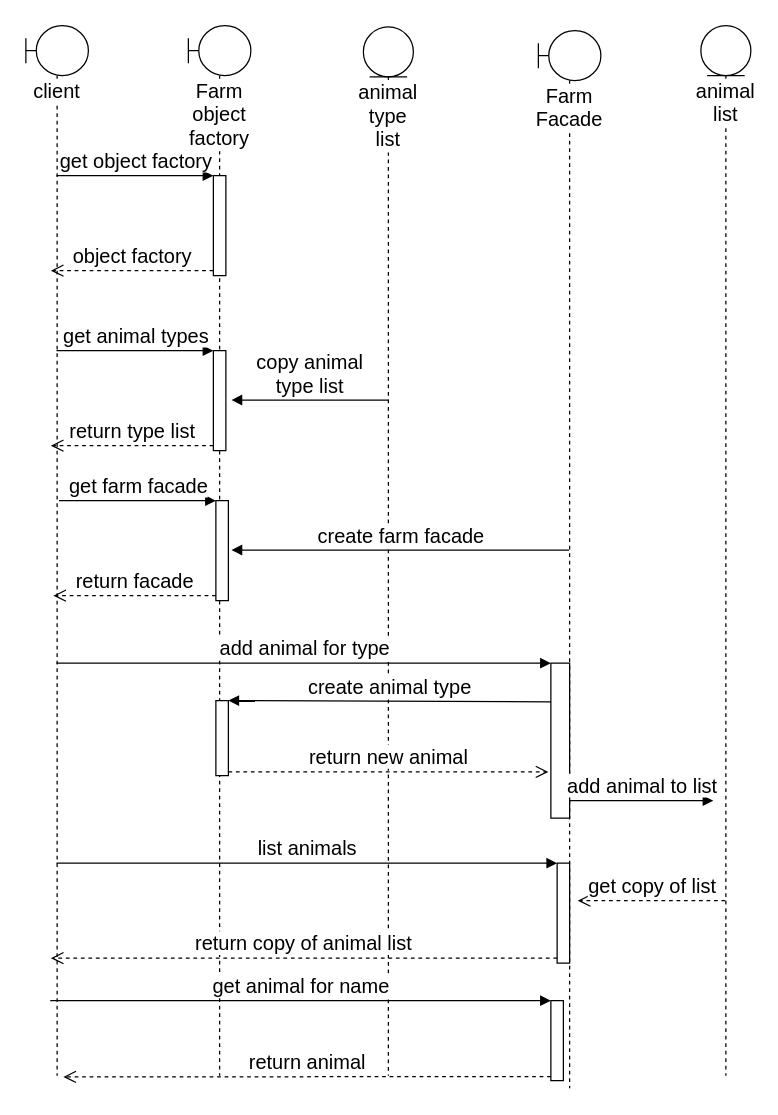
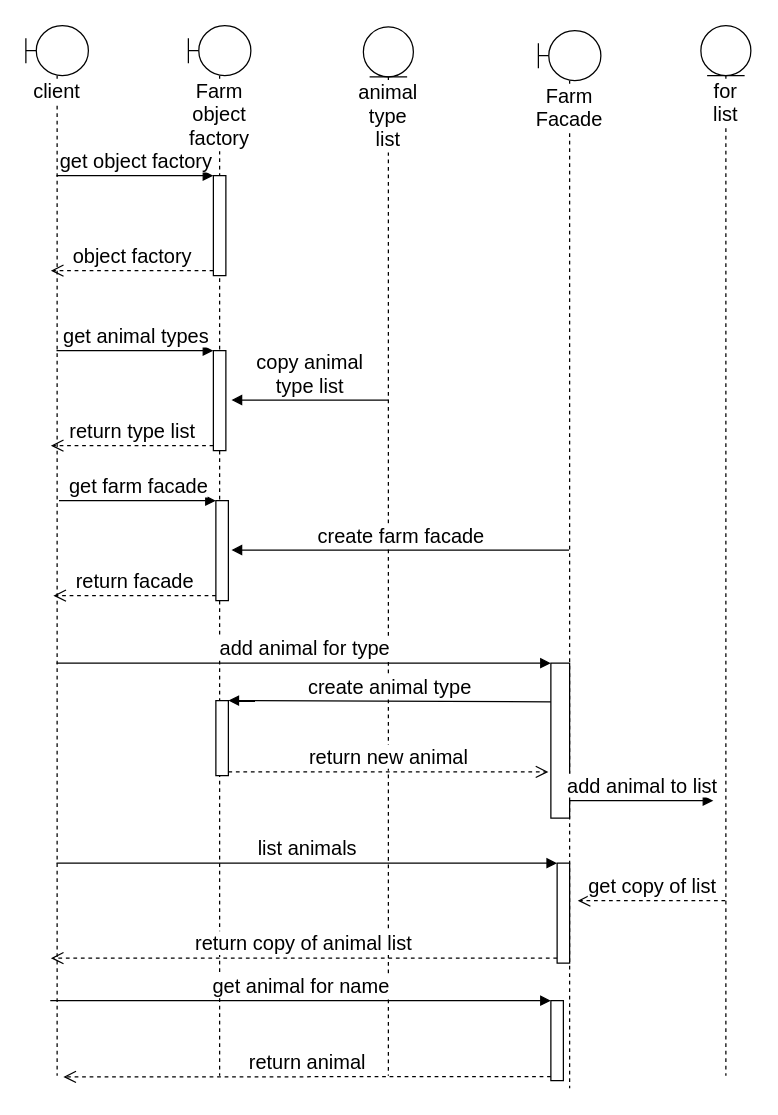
node "animal list": label "animal list" -> "for list"
